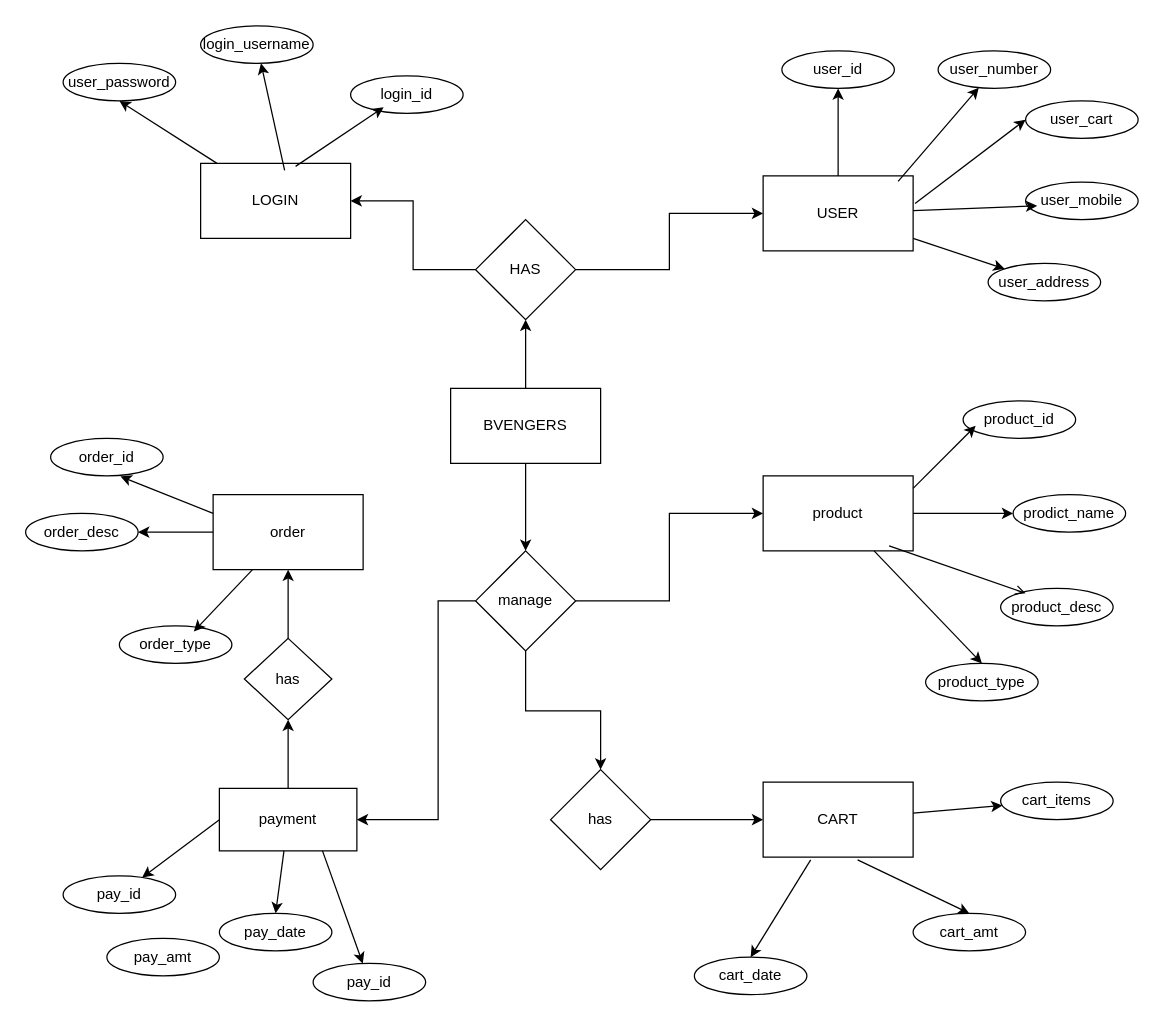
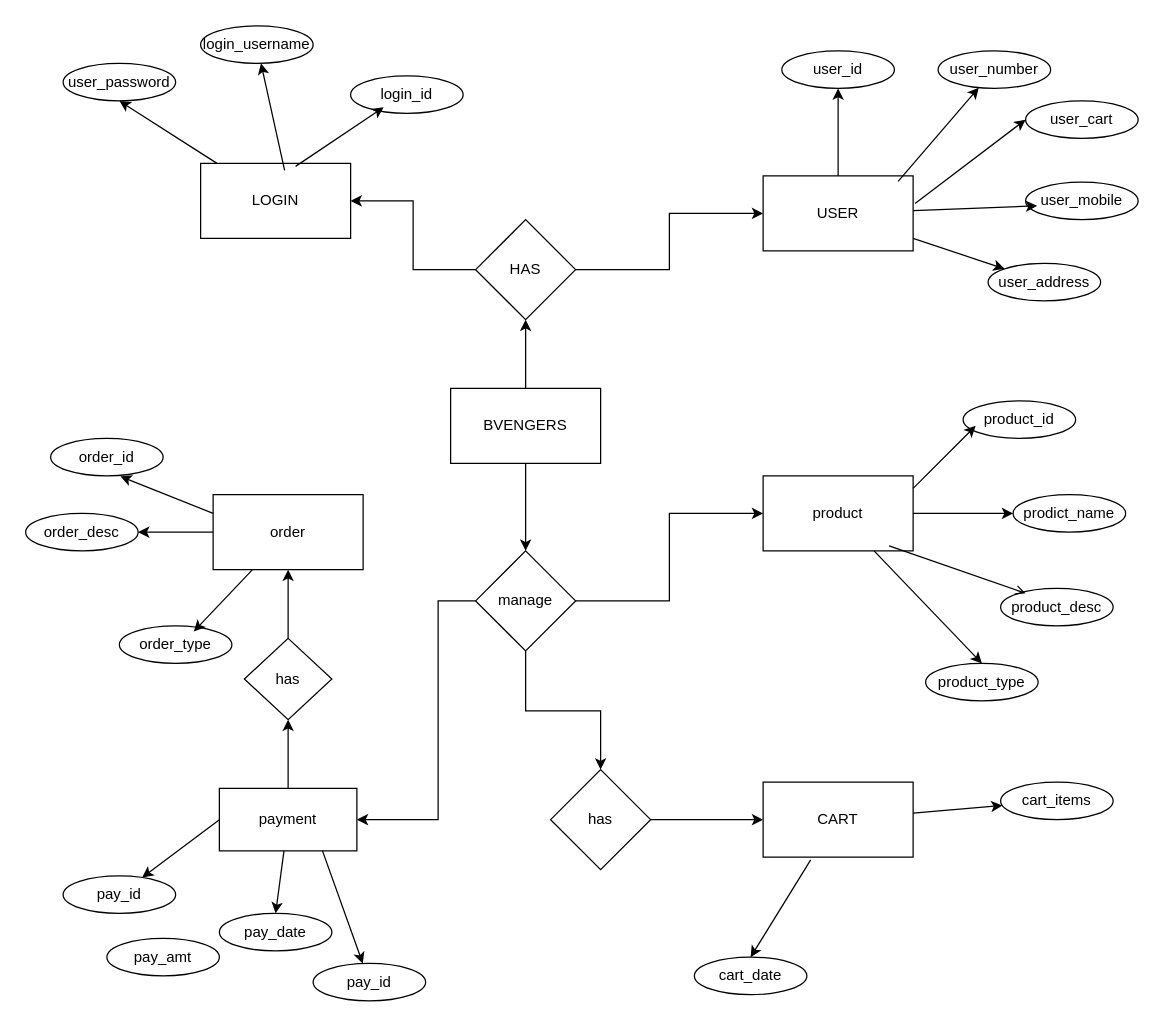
edge "CART" -> "cart_amt": removed
node "cart_amt": removed
